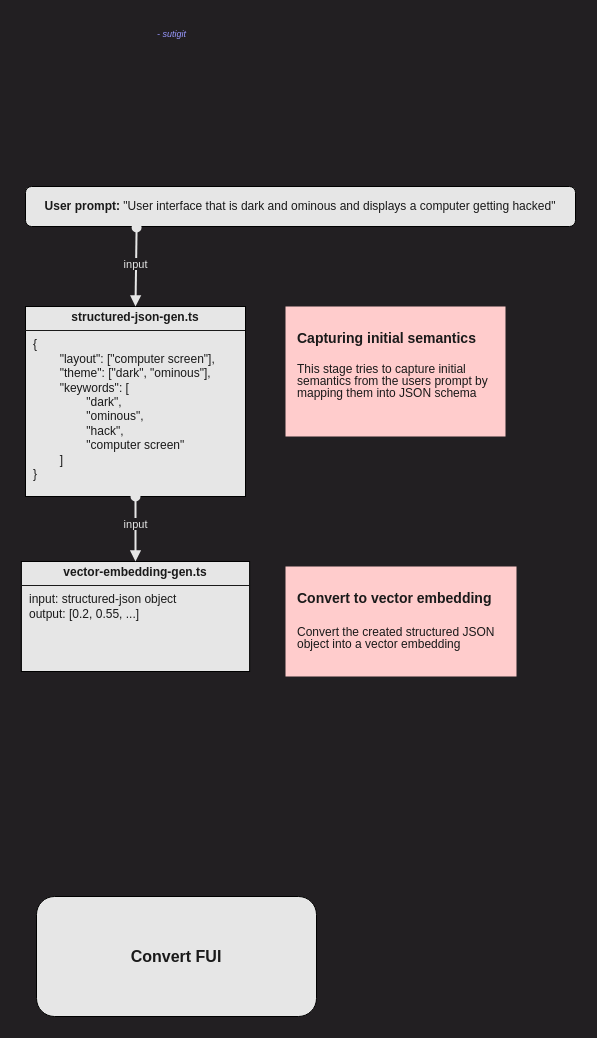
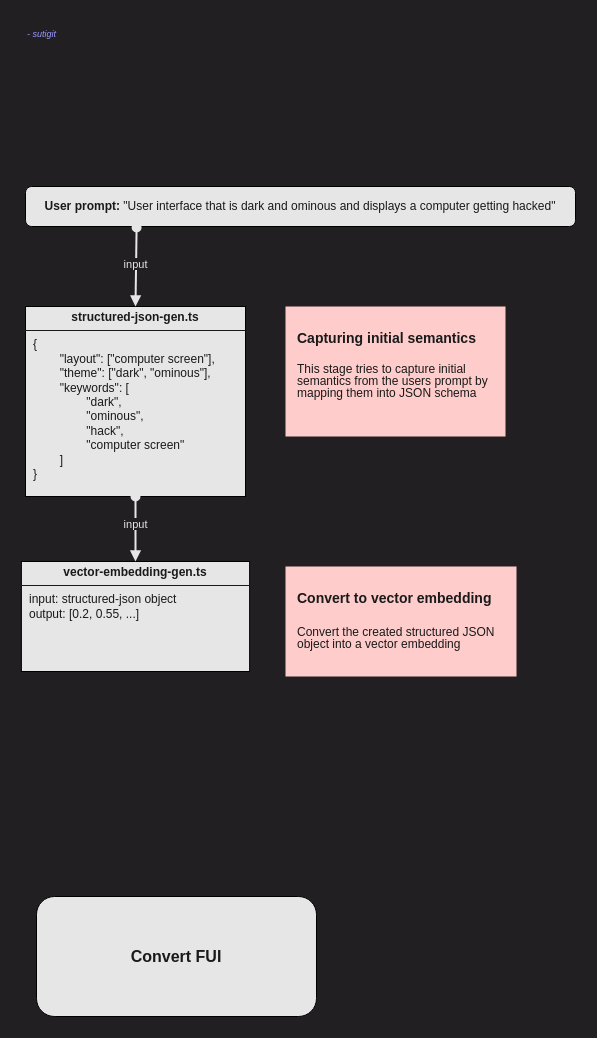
node "- sutigit": moved (179, 34) -> (49, 34)
